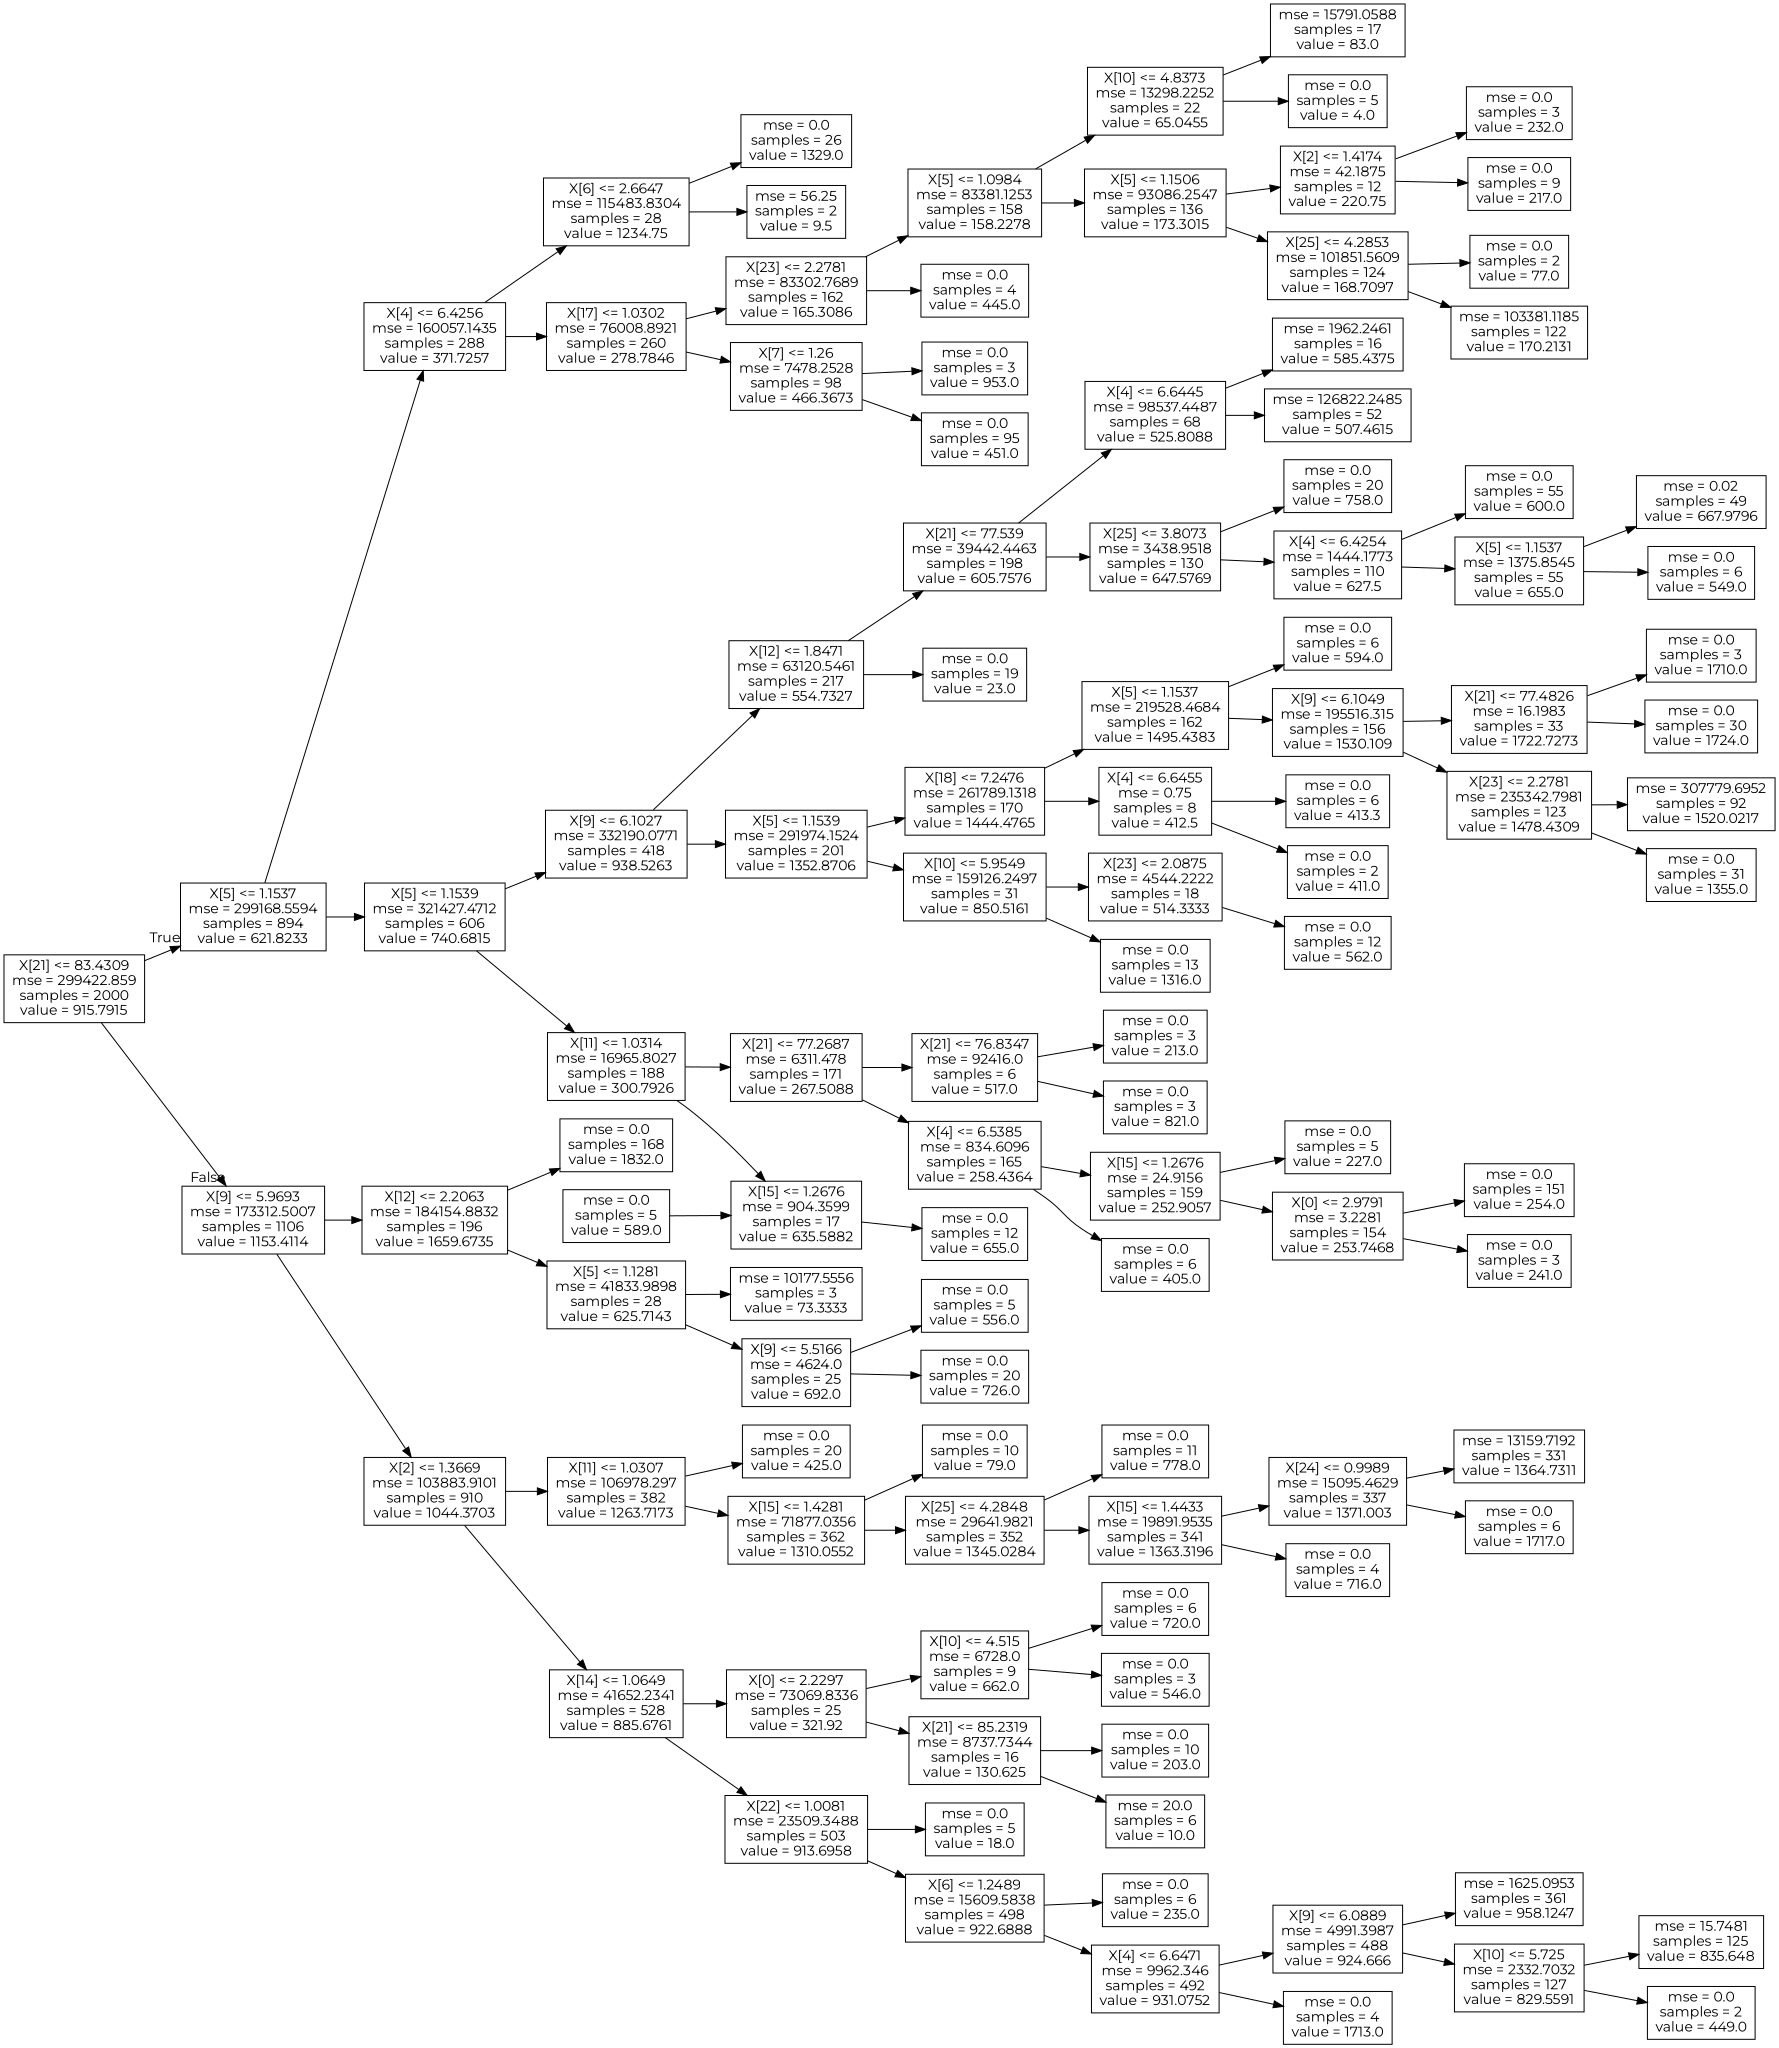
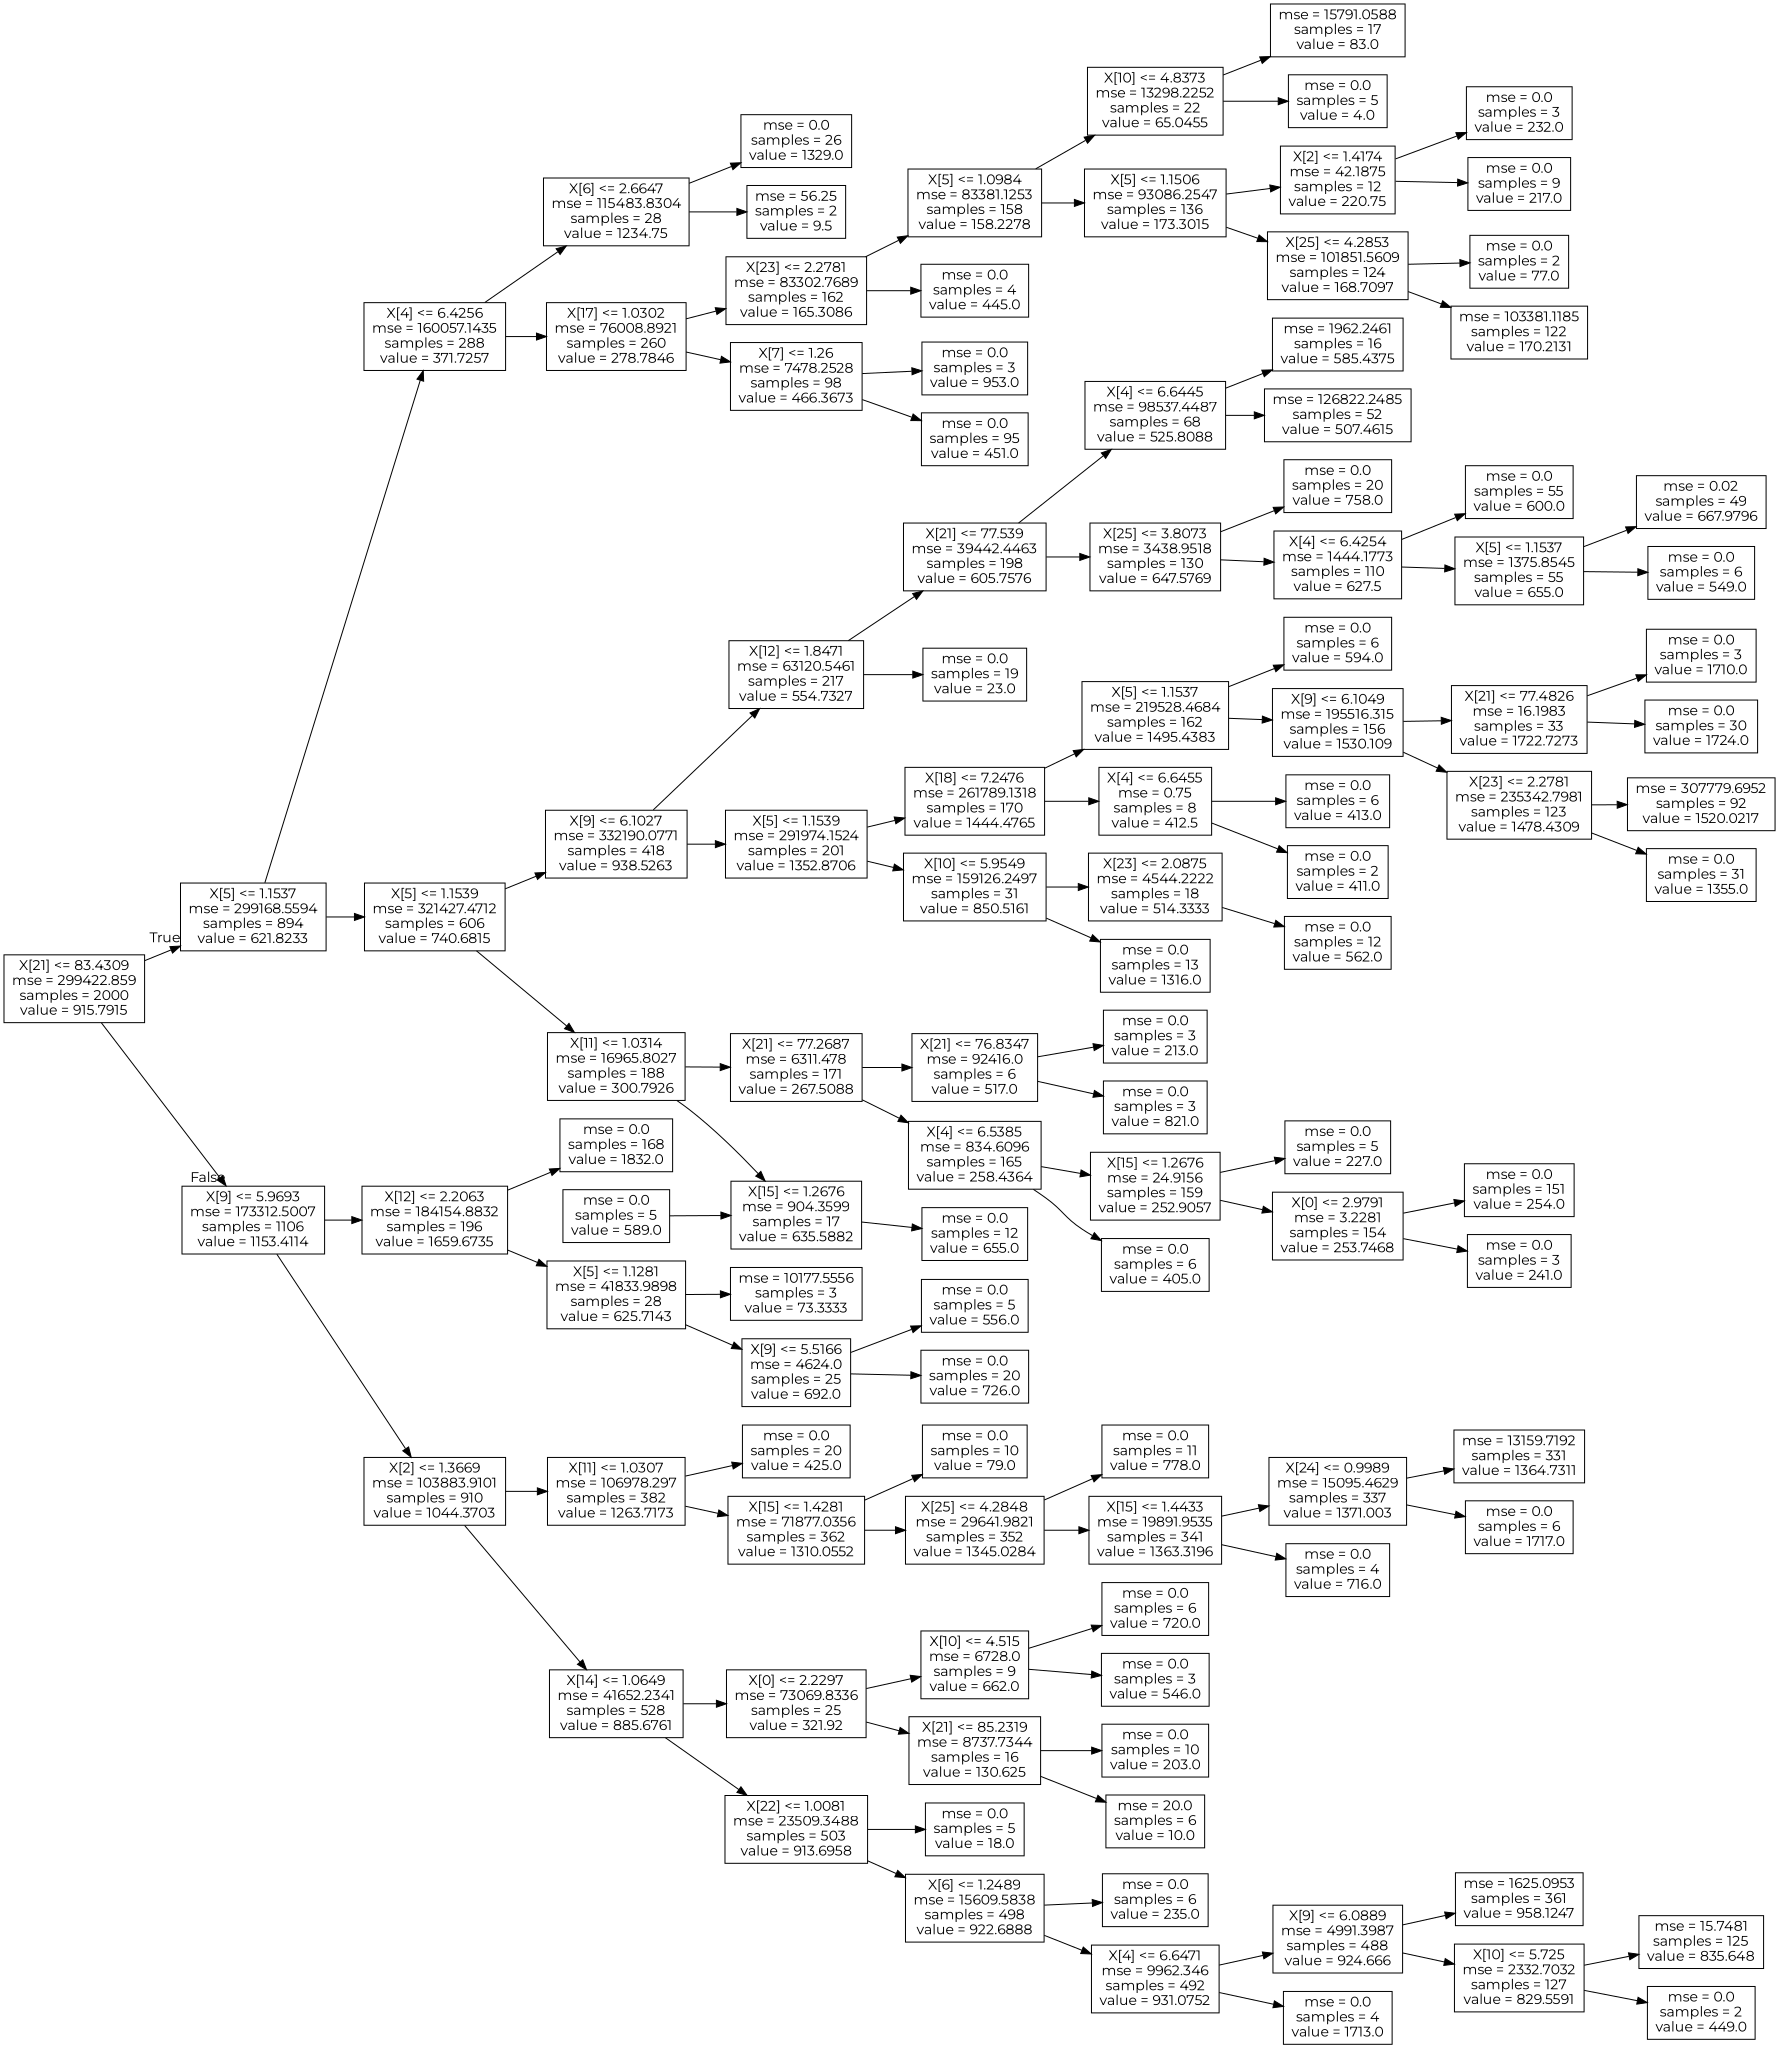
node "mse = 0.0 samples = 6 value = 413.3": label "mse = 0.0 samples = 6 value = 413.3" -> "mse = 0.0 samples = 6 value = 413.0"
